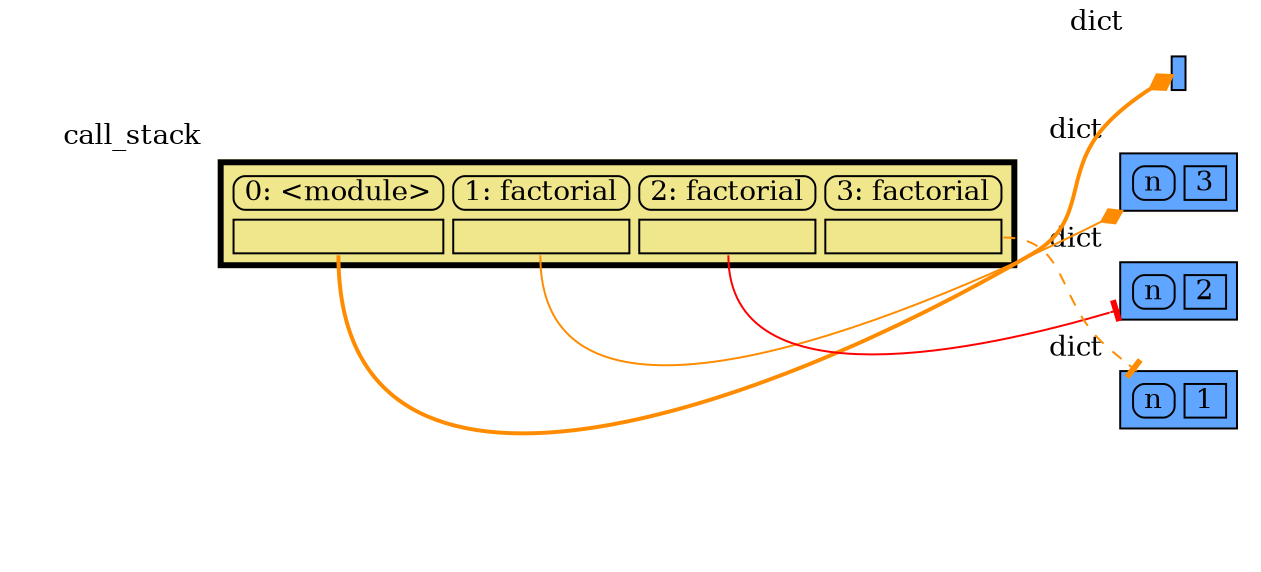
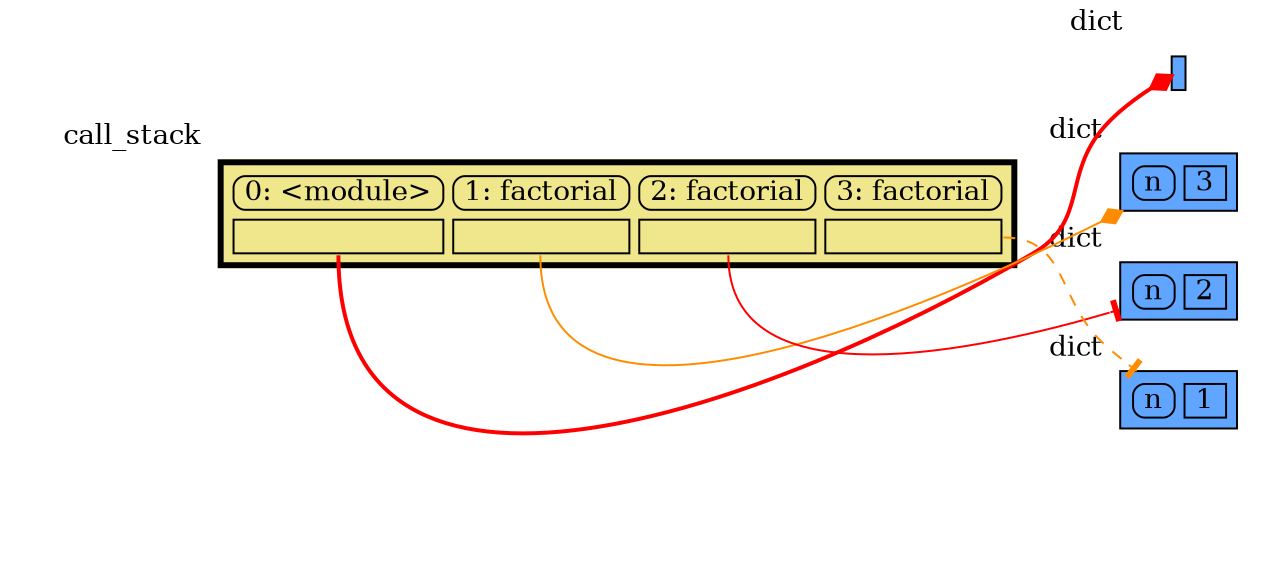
edge "0: <module>" -> "dict": color darkorange -> red
